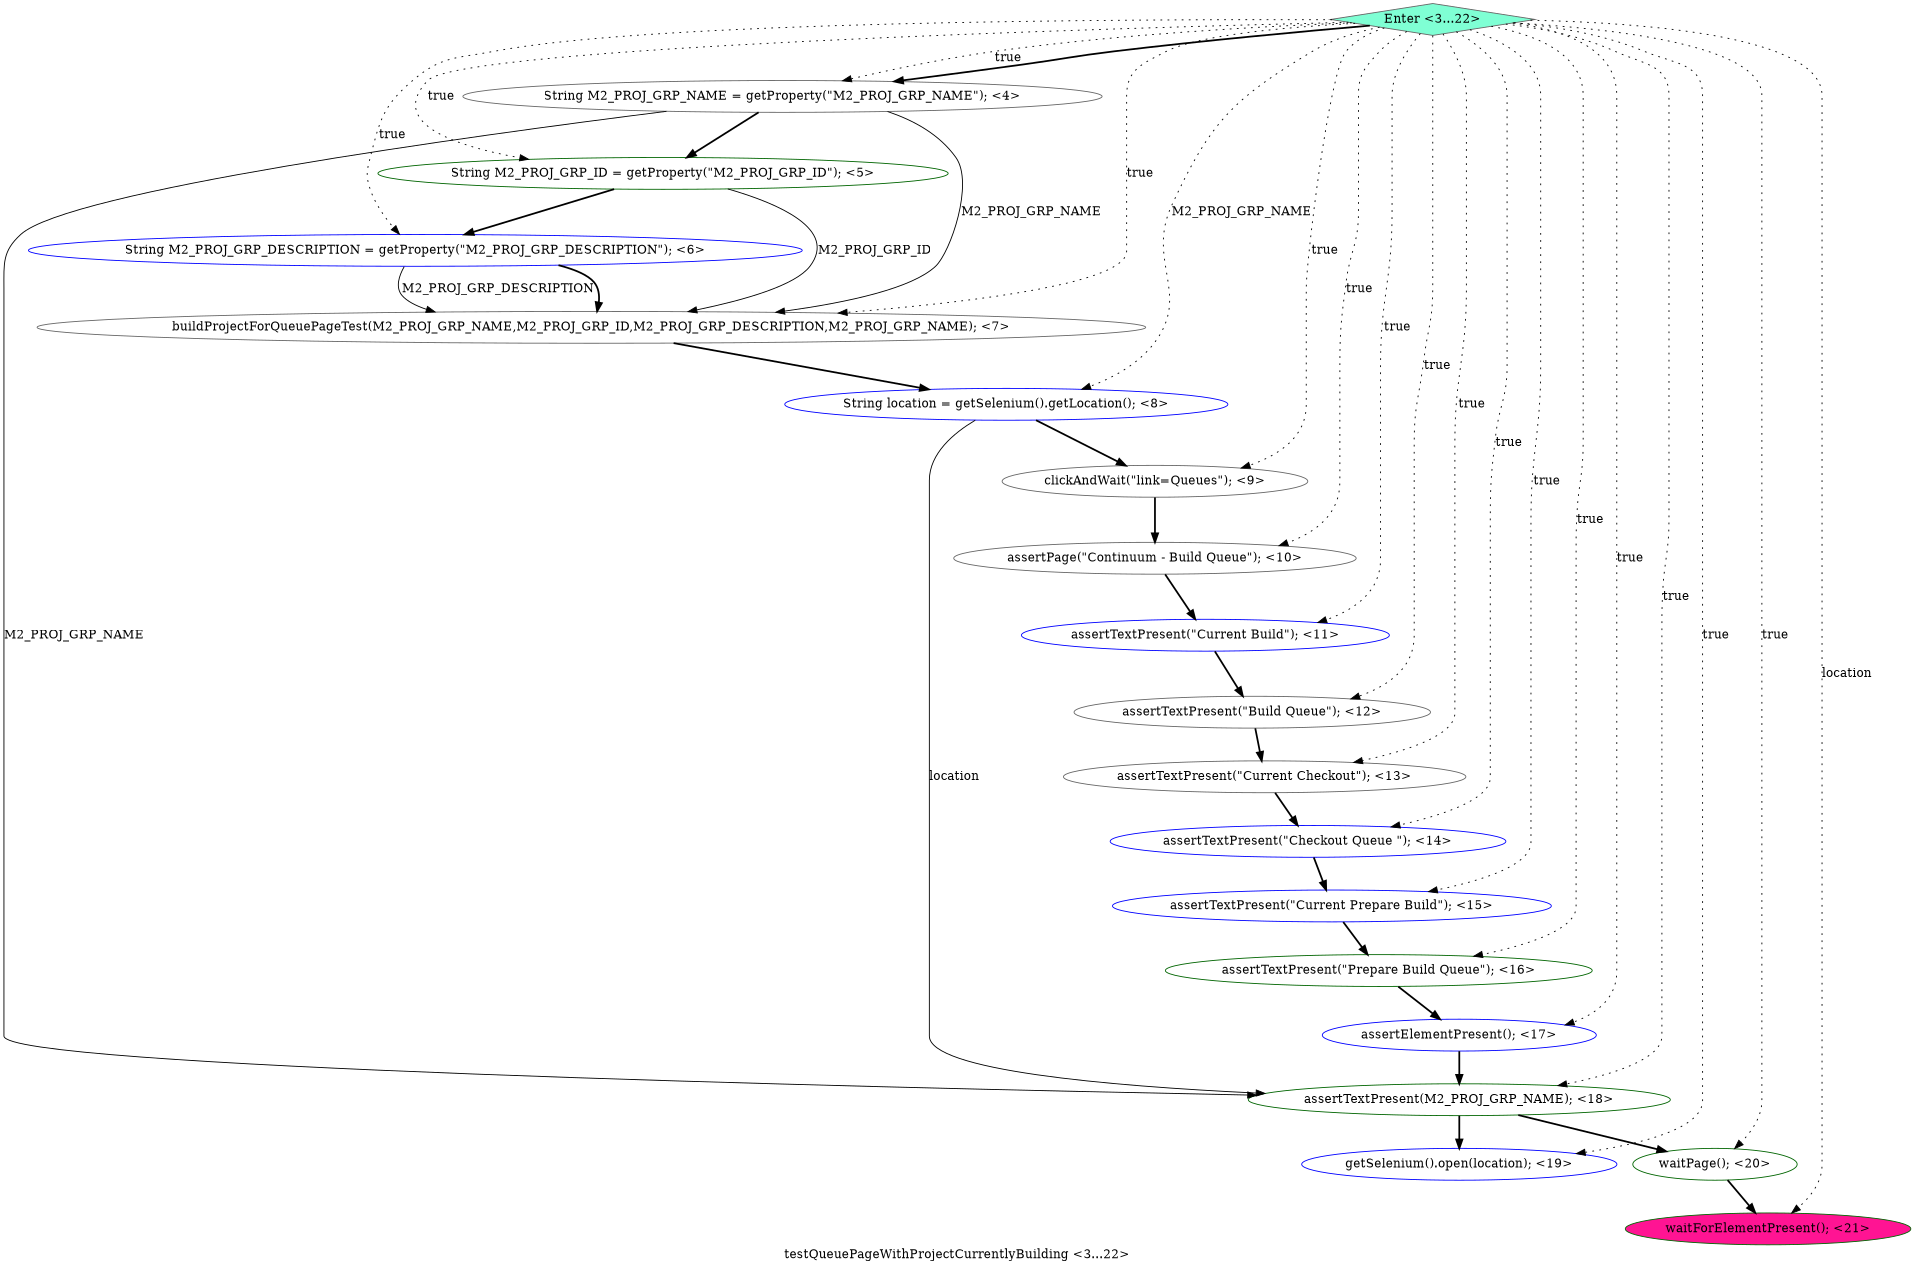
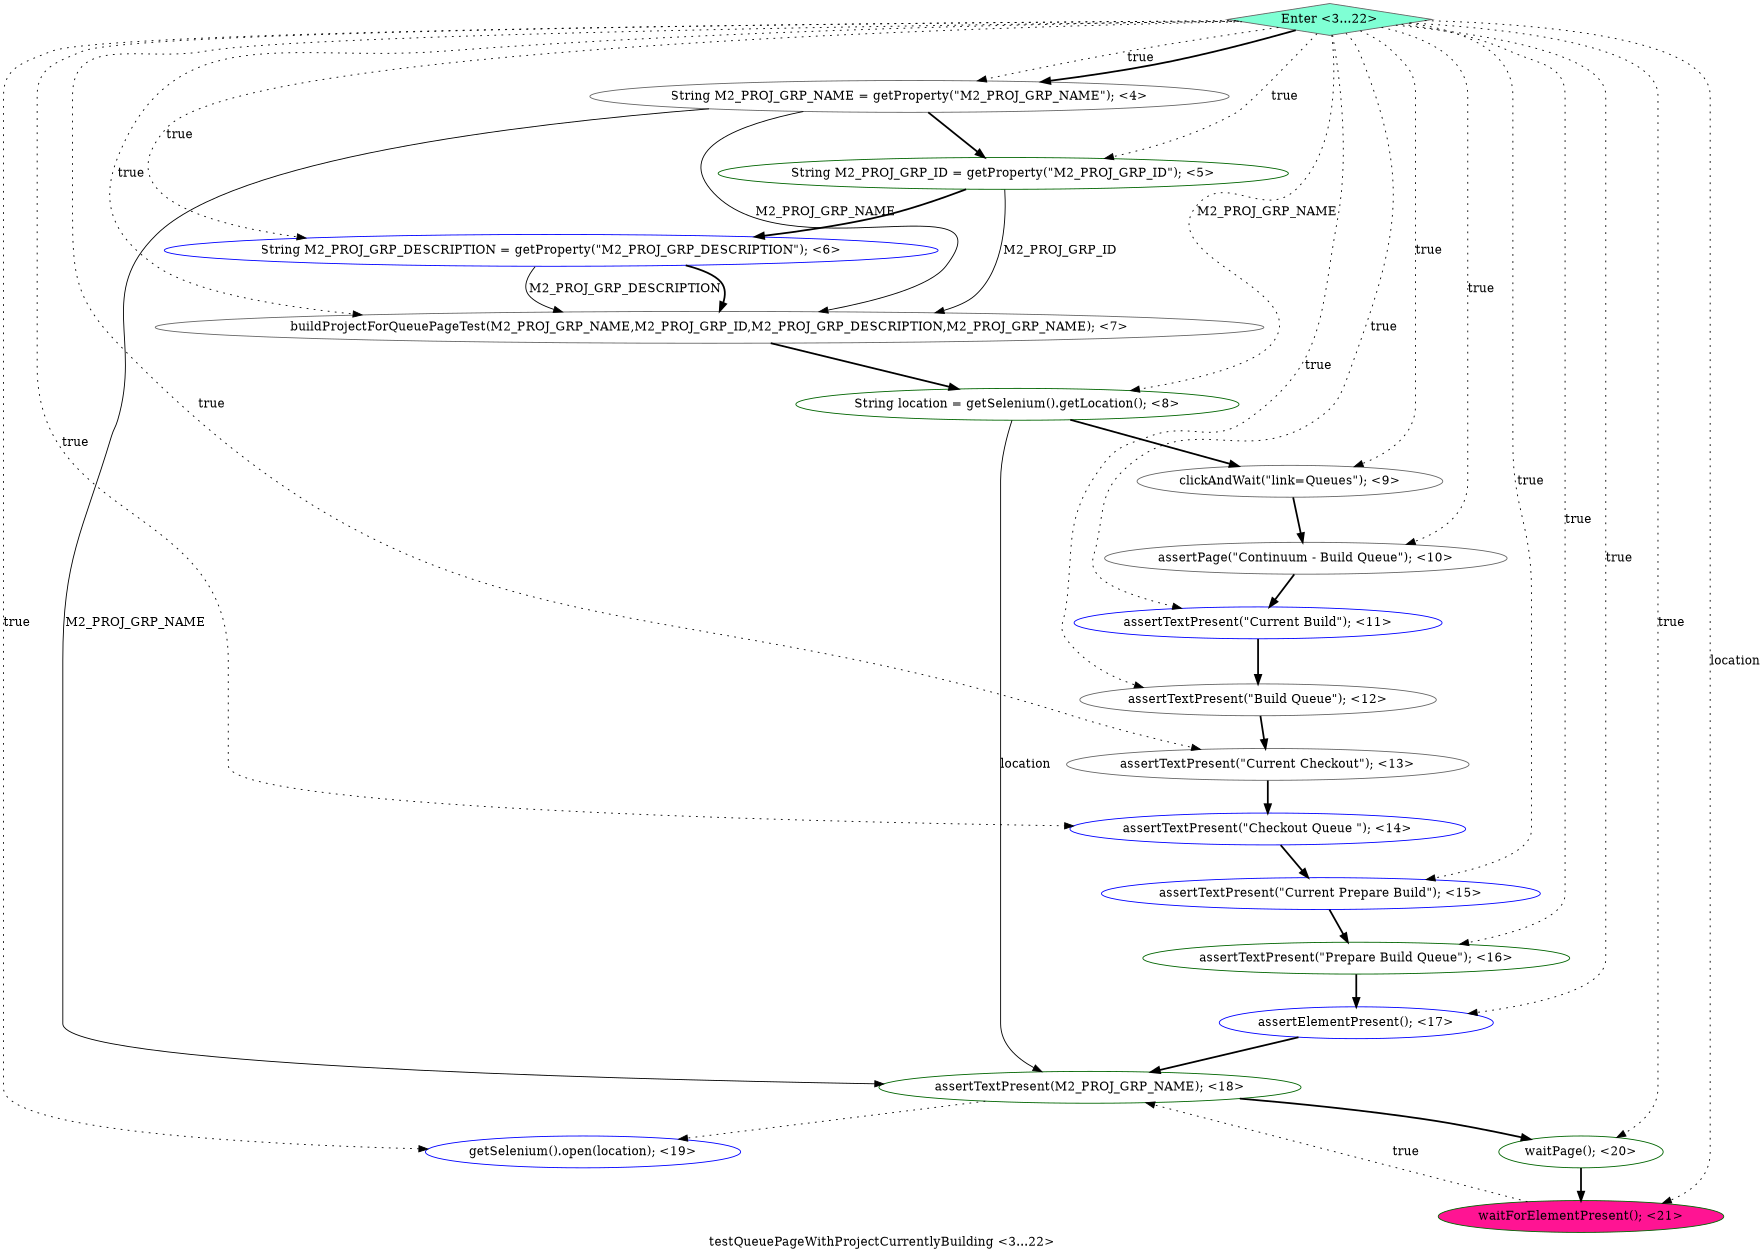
node "String location = getSelenium().getLocation(); <8>": color blue -> darkgreen
edge "Enter <3...22>" -> "assertTextPresent(M2_PROJ_GRP_NAME); <18>": now "waitForElementPresent(); <21>" -> "assertTextPresent(M2_PROJ_GRP_NAME); <18>"
edge "assertTextPresent(M2_PROJ_GRP_NAME); <18>" -> "getSelenium().open(location); <19>": style bold -> dotted
